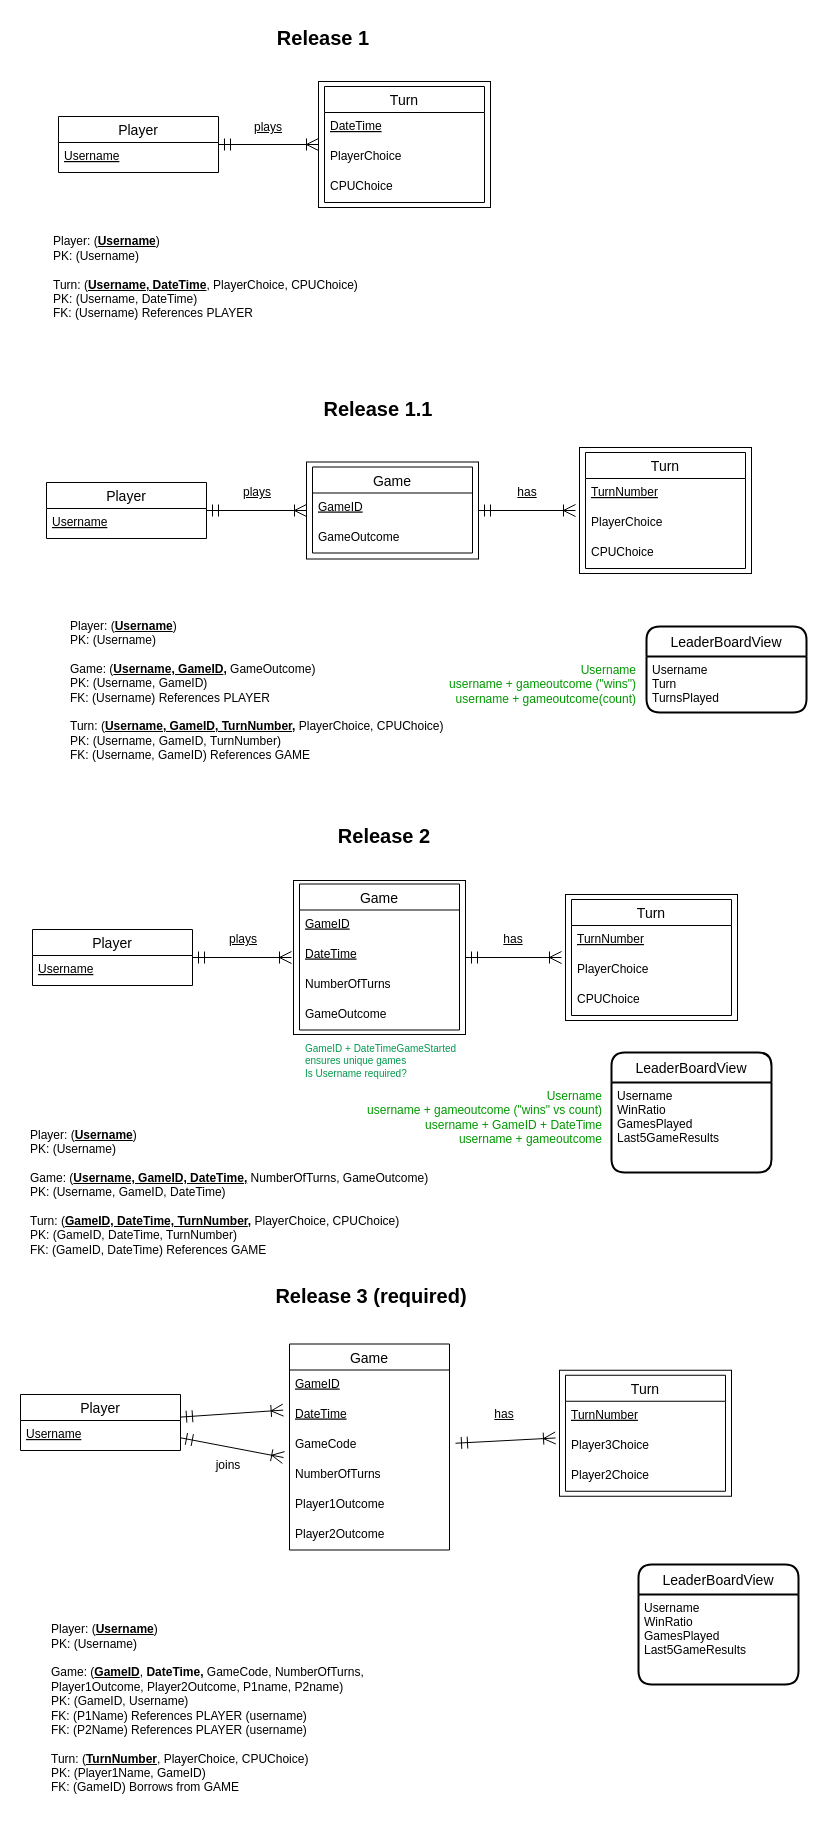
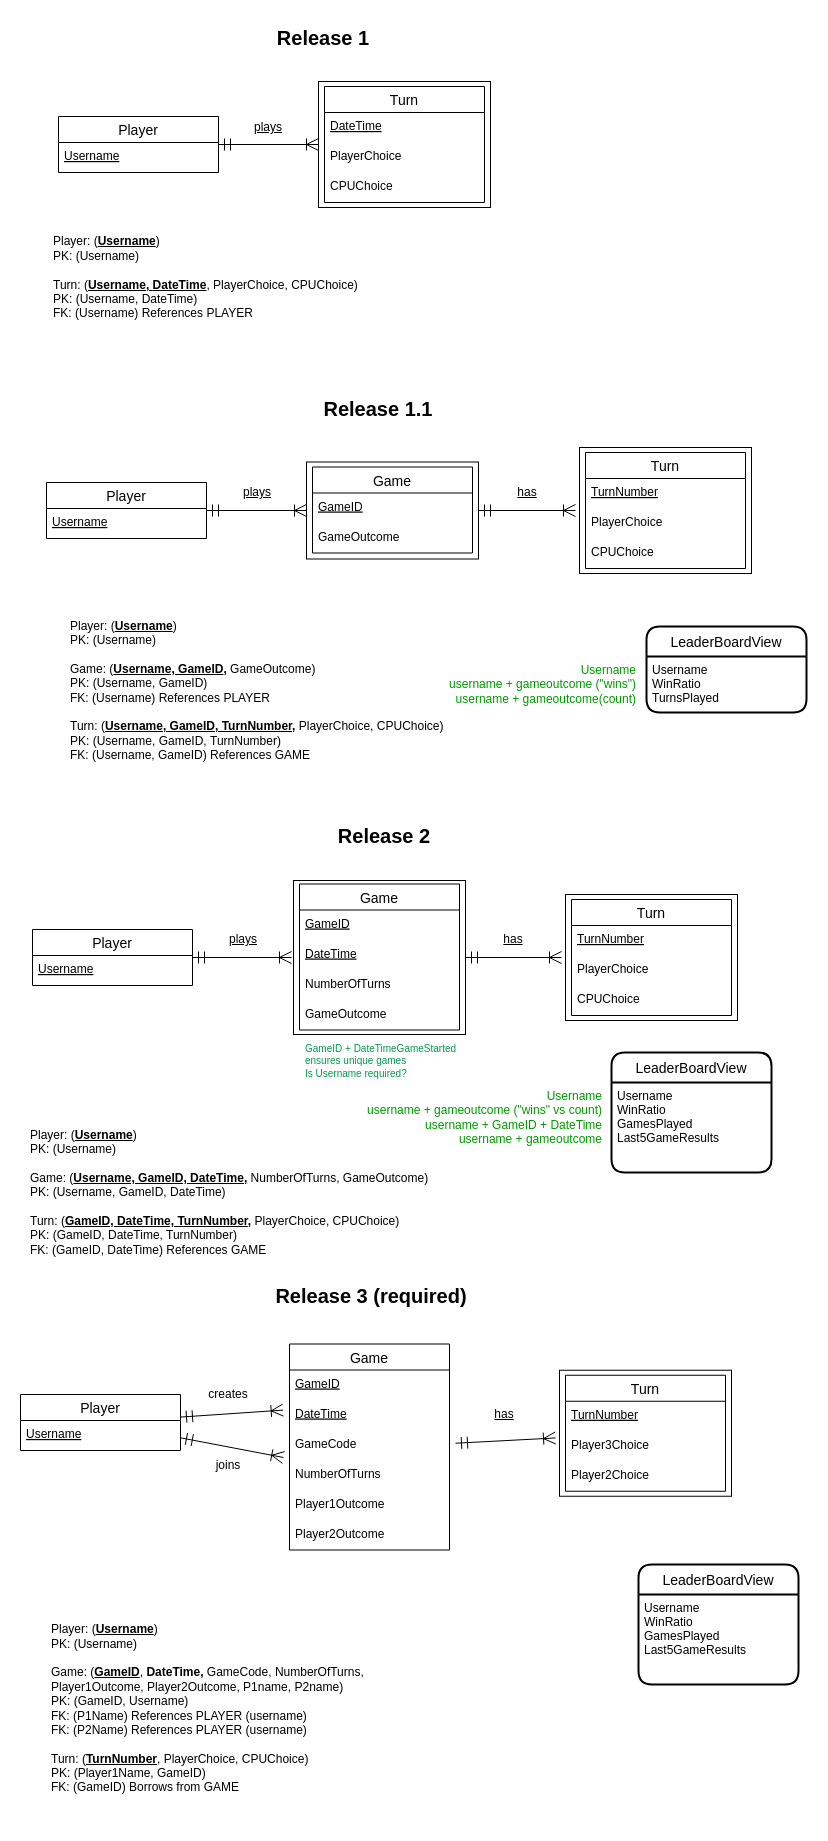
node "Username Turn TurnsPlayed": label "Username Turn TurnsPlayed" -> "Username WinRatio TurnsPlayed"
node "creates": added
